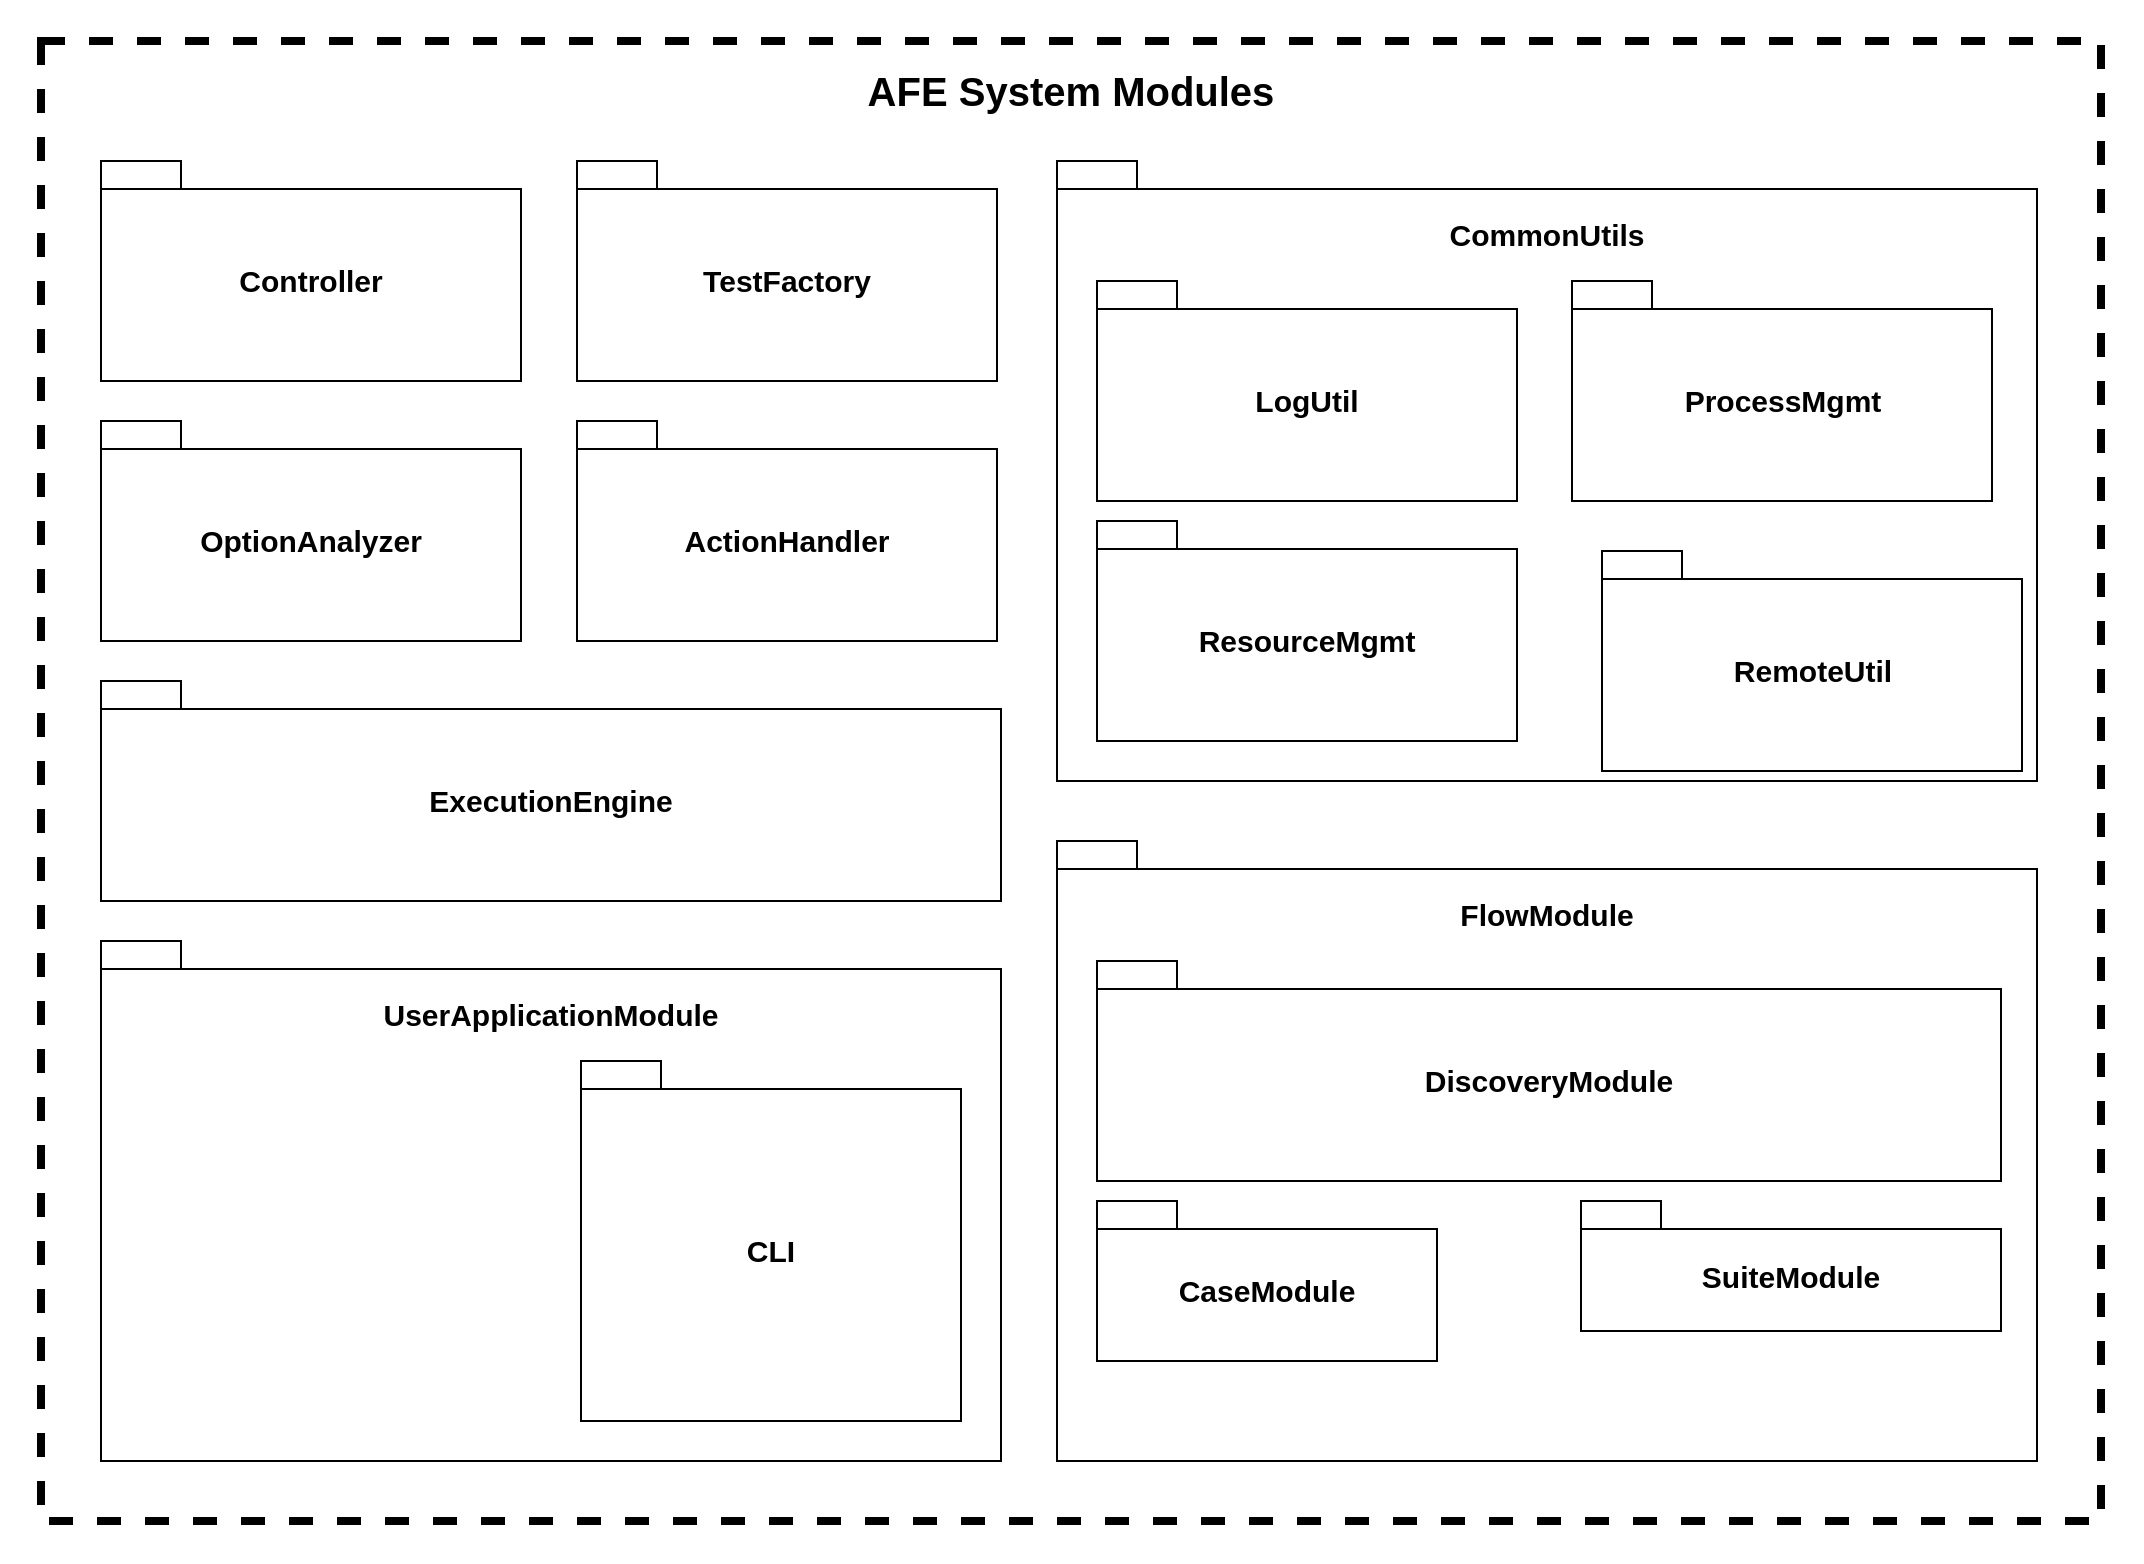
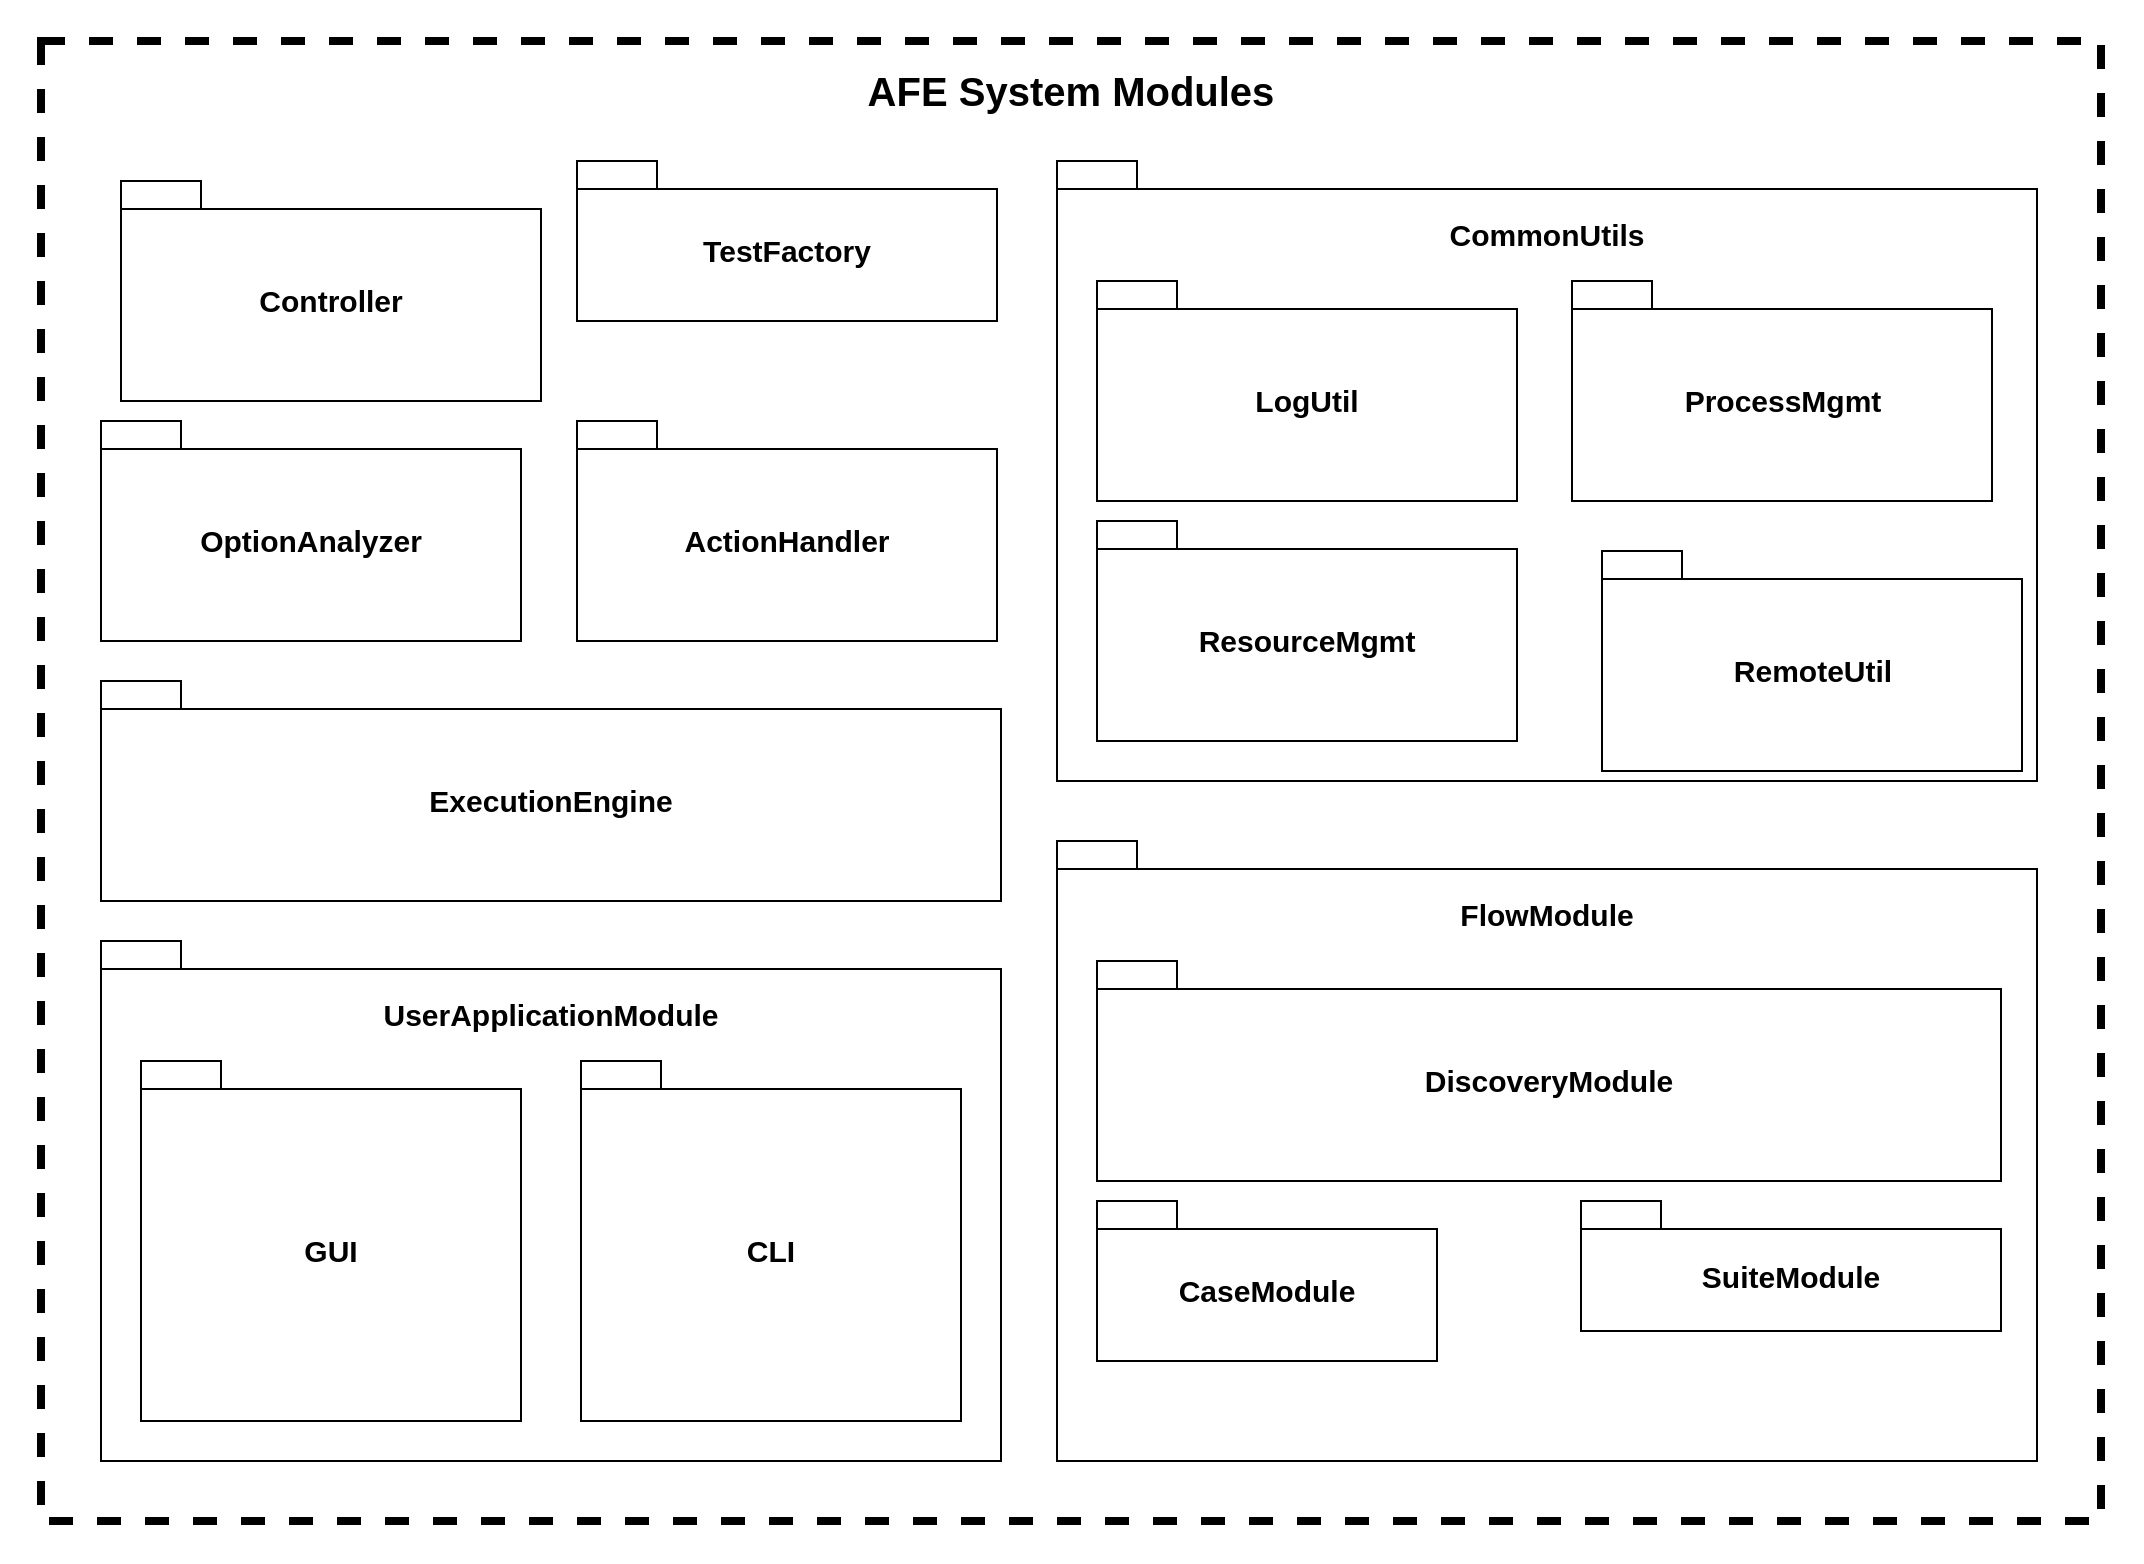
node "Controller": moved (311, 271) -> (331, 291)
node "TestFactory": size 420x220 -> 420x160
node "GUI": added
